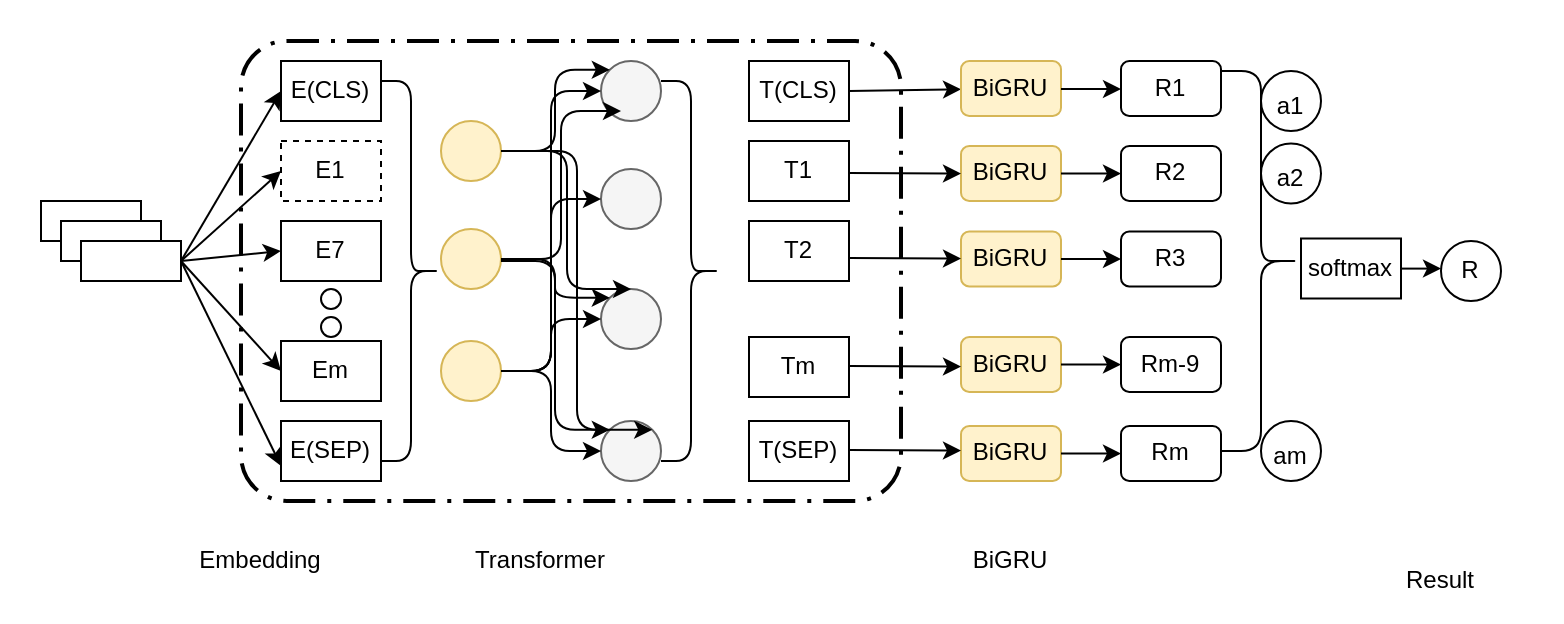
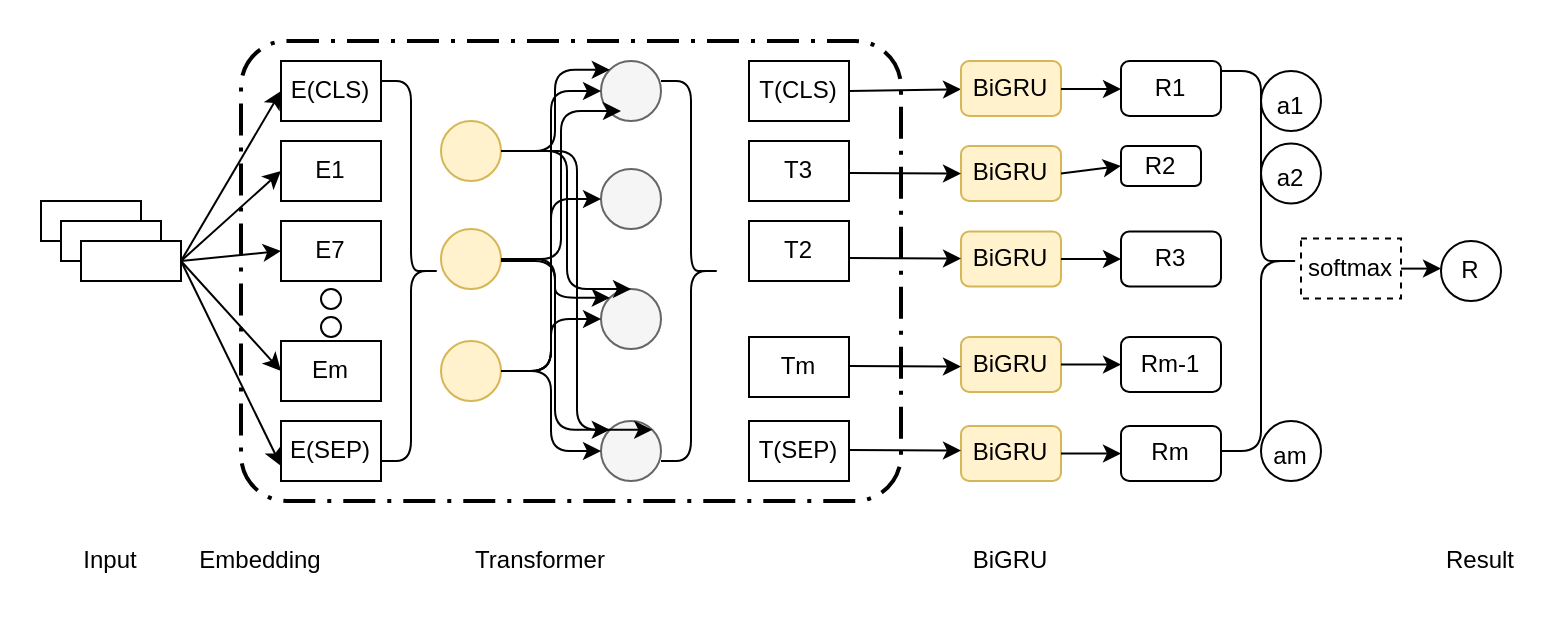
node "E1": style dashed -> solid
node "T1": label "T1" -> "T3"
node "R2": size 100x55 -> 80x40
node "softmax": style solid -> dashed
node "Rm-9": label "Rm-9" -> "Rm-1"
node "Input": added
node "Result": moved (1441, 581) -> (1481, 561)
